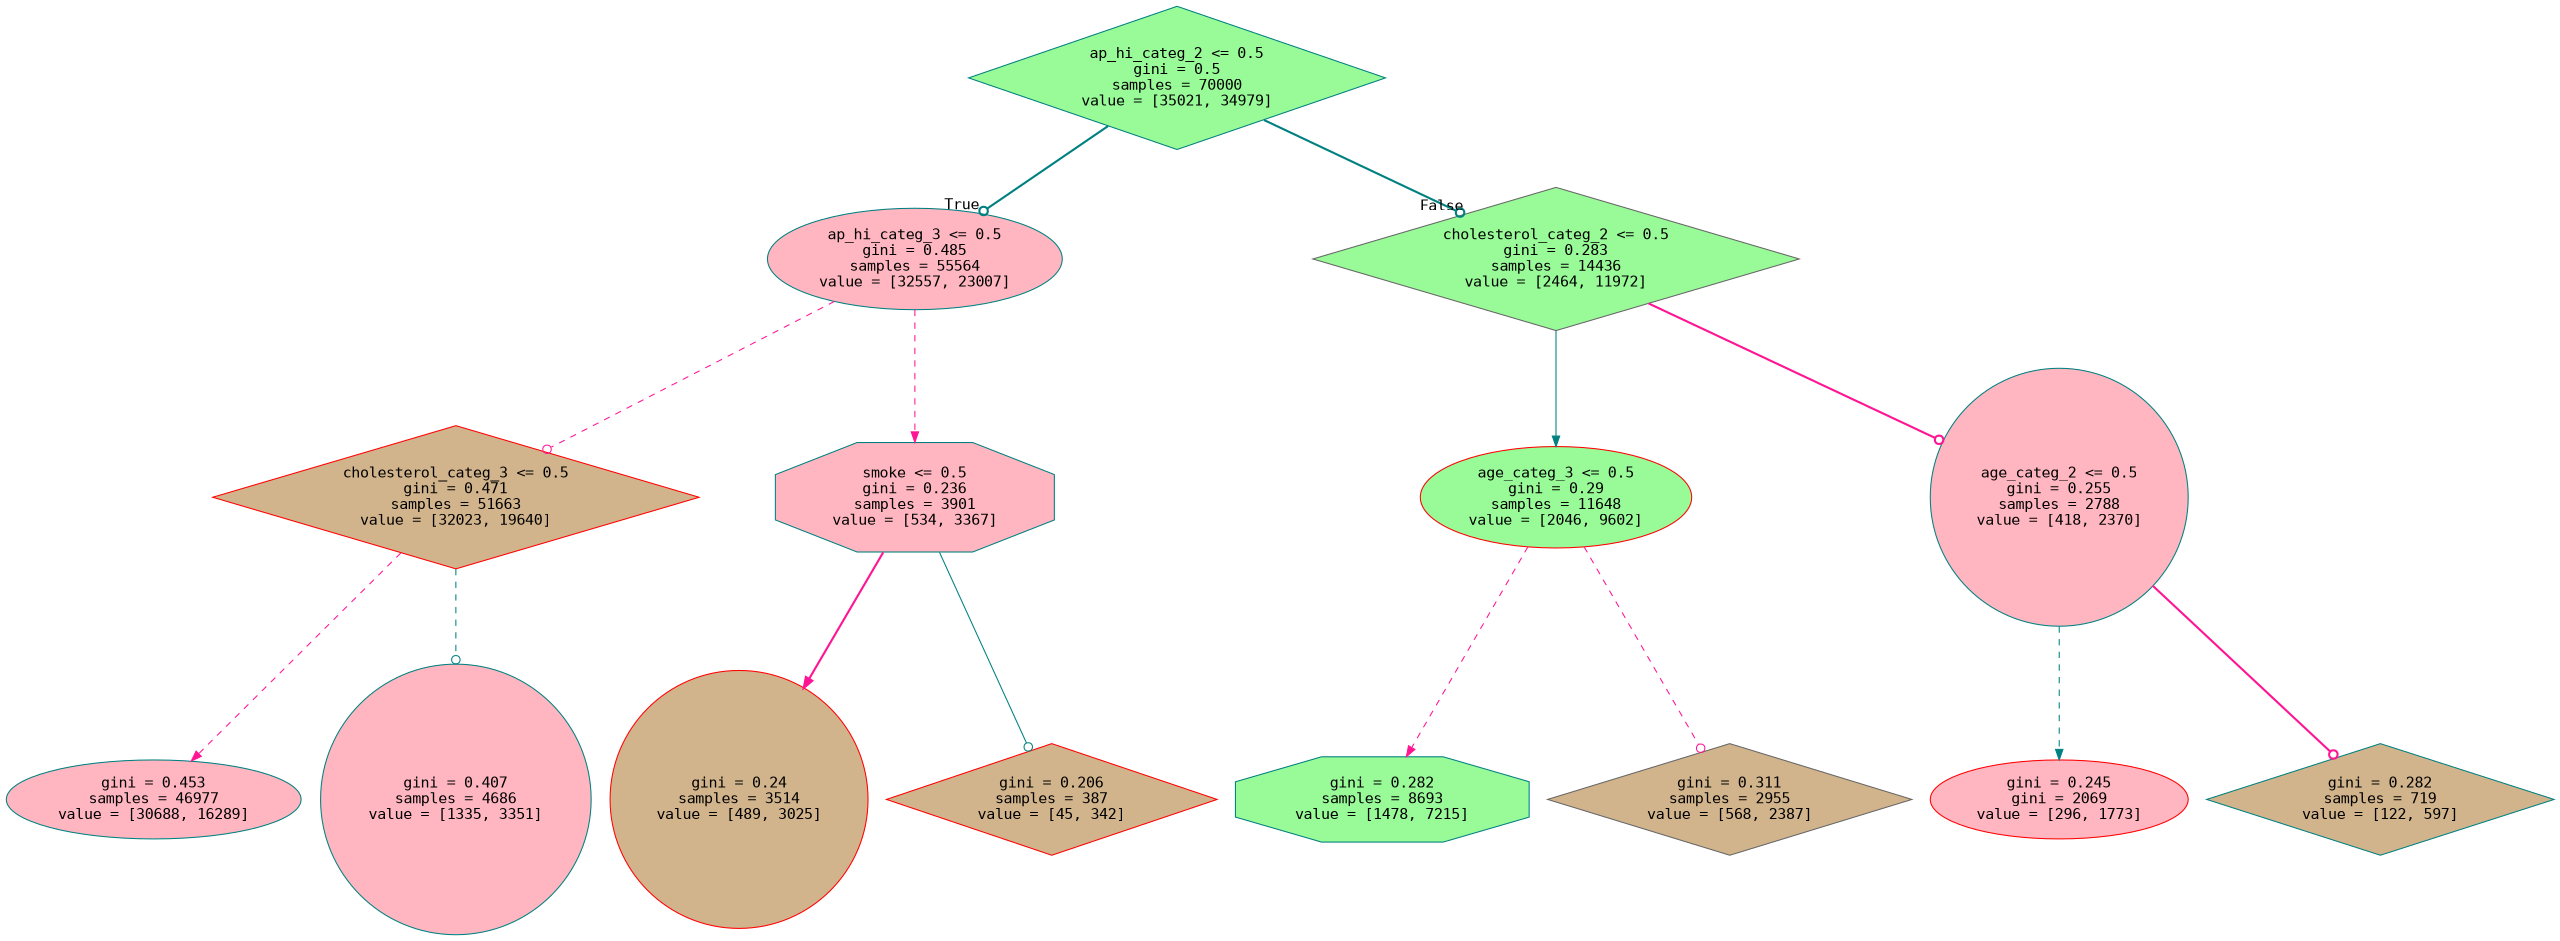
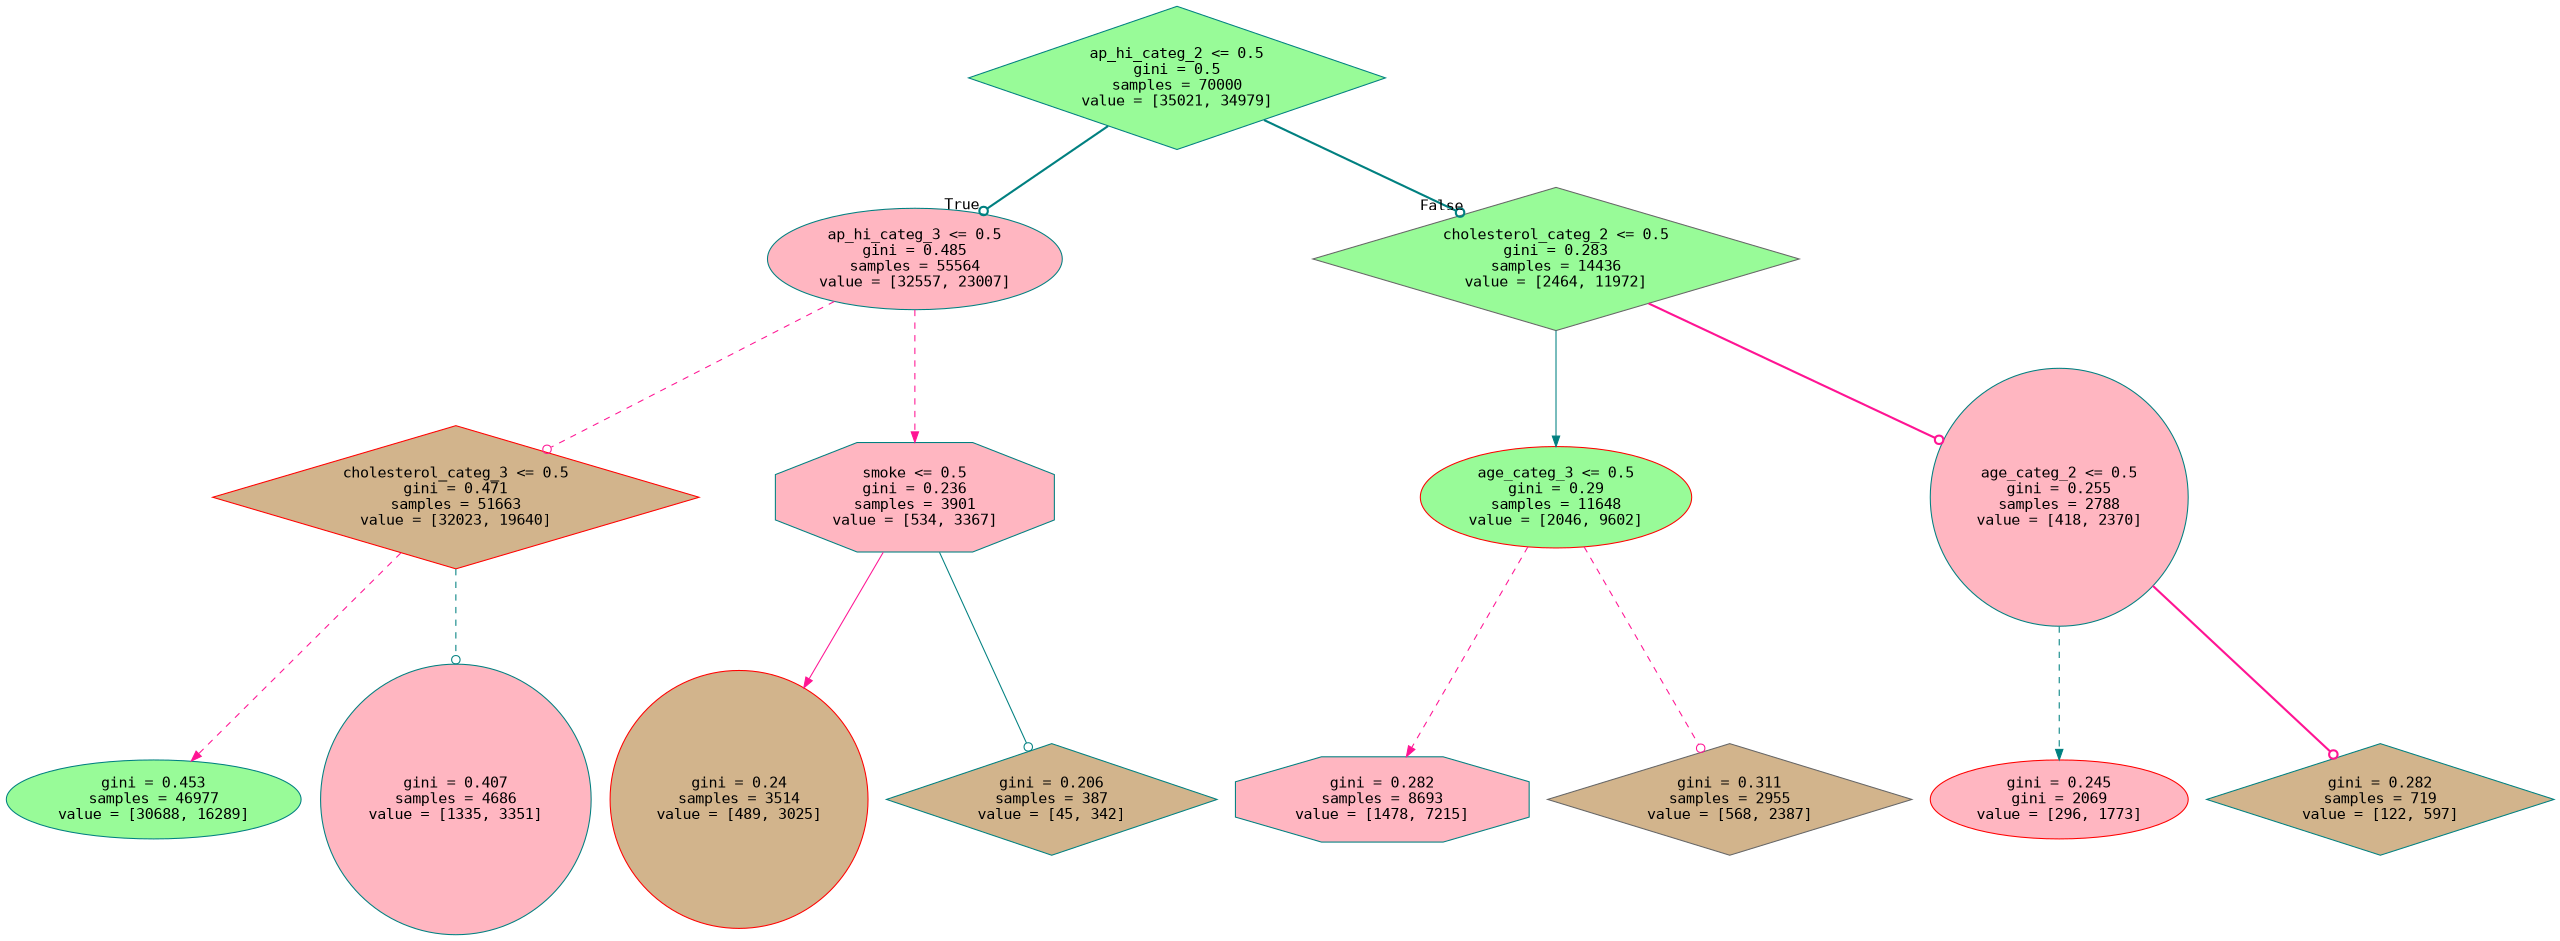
edge "smoke <= 0.5 gini = 0.236 samples = 3901 value = [534, 3367]" -> "gini = 0.24 samples = 3514 value = [489, 3025]": style bold -> solid
node "gini = 0.453 samples = 46977 value = [30688, 16289]": fillcolor lightpink -> palegreen
node "gini = 0.206 samples = 387 value = [45, 342]": color red -> teal
node "gini = 0.282 samples = 8693 value = [1478, 7215]": fillcolor palegreen -> lightpink
